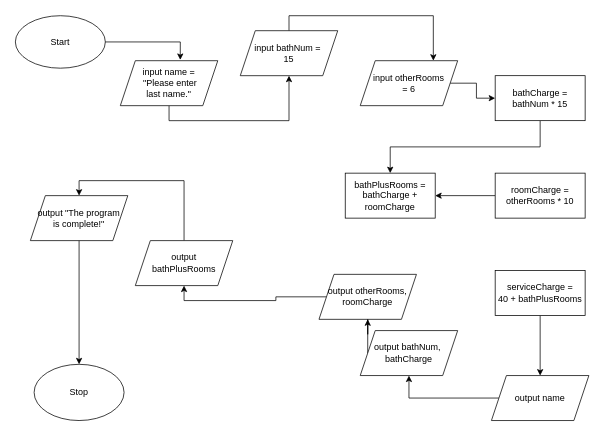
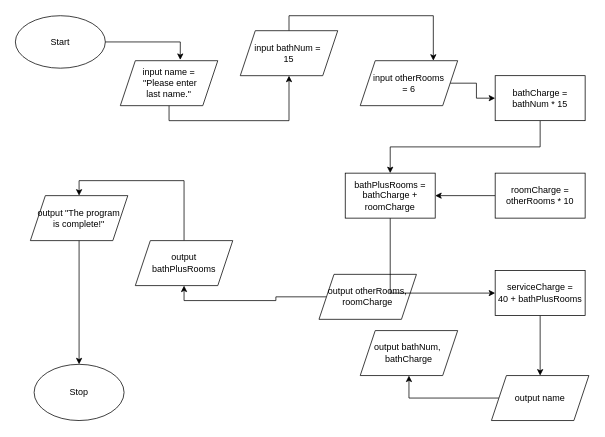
edge "bathPlusRooms = bathCharge + roomCharge" -> "serviceCharge = 40 + bathPlusRooms": added
edge "output bathNum, bathCharge" -> "output otherRooms, roomCharge": removed
